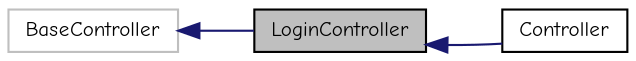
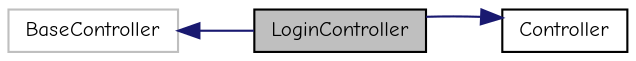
edge "Controller" -> "LoginController": reversed
